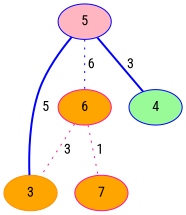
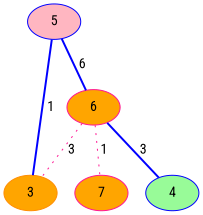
edge "5" -- "6": style dotted -> bold
edge "5" -- "4": now "6" -- "4"
edge "5" -- "3": label " 5" -> " 1"
